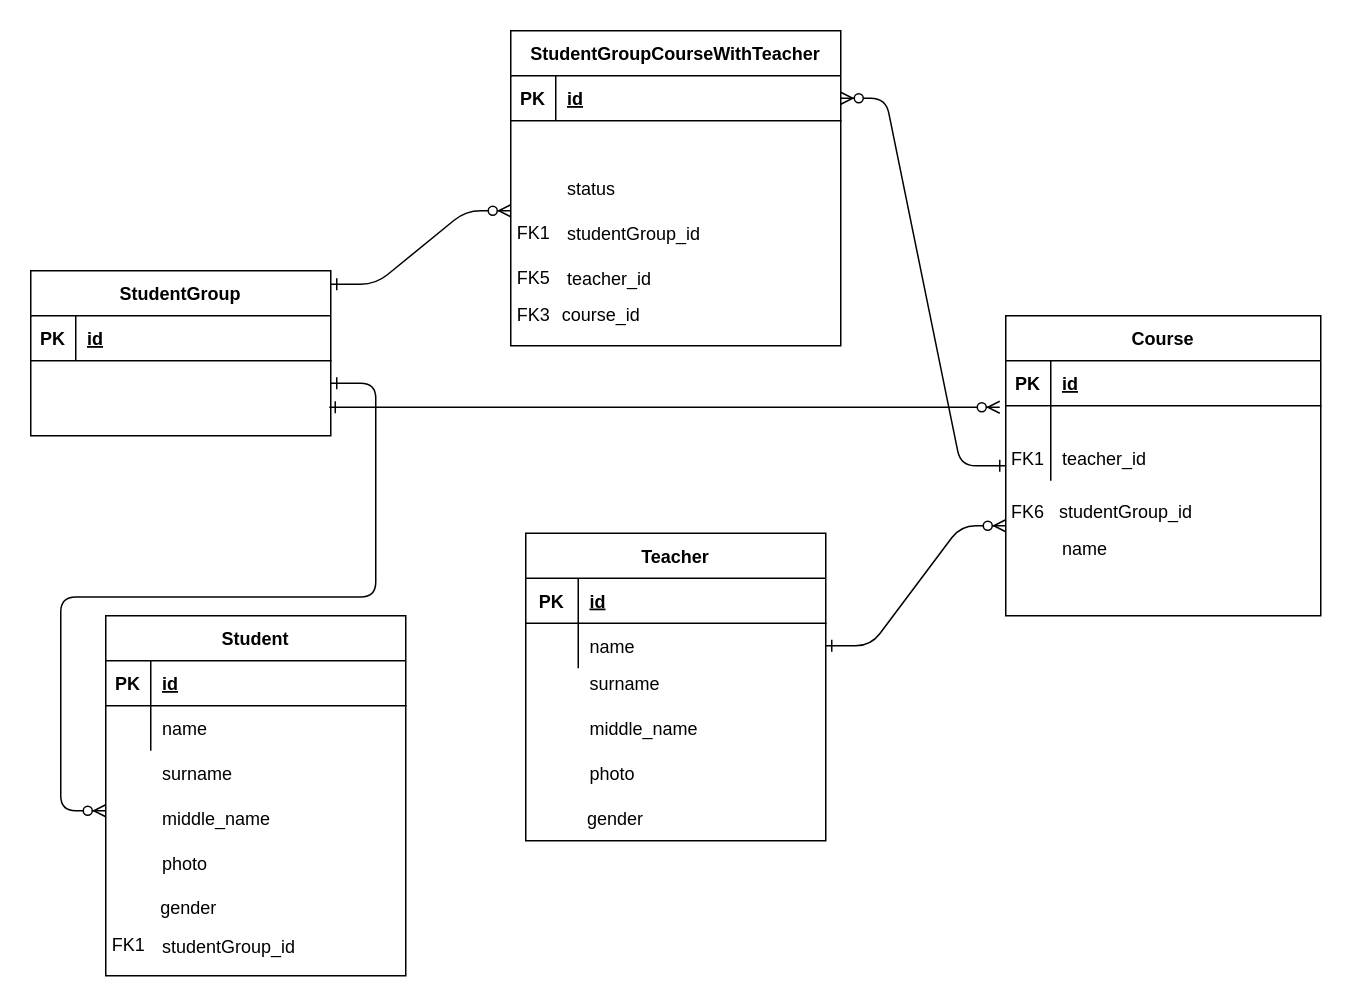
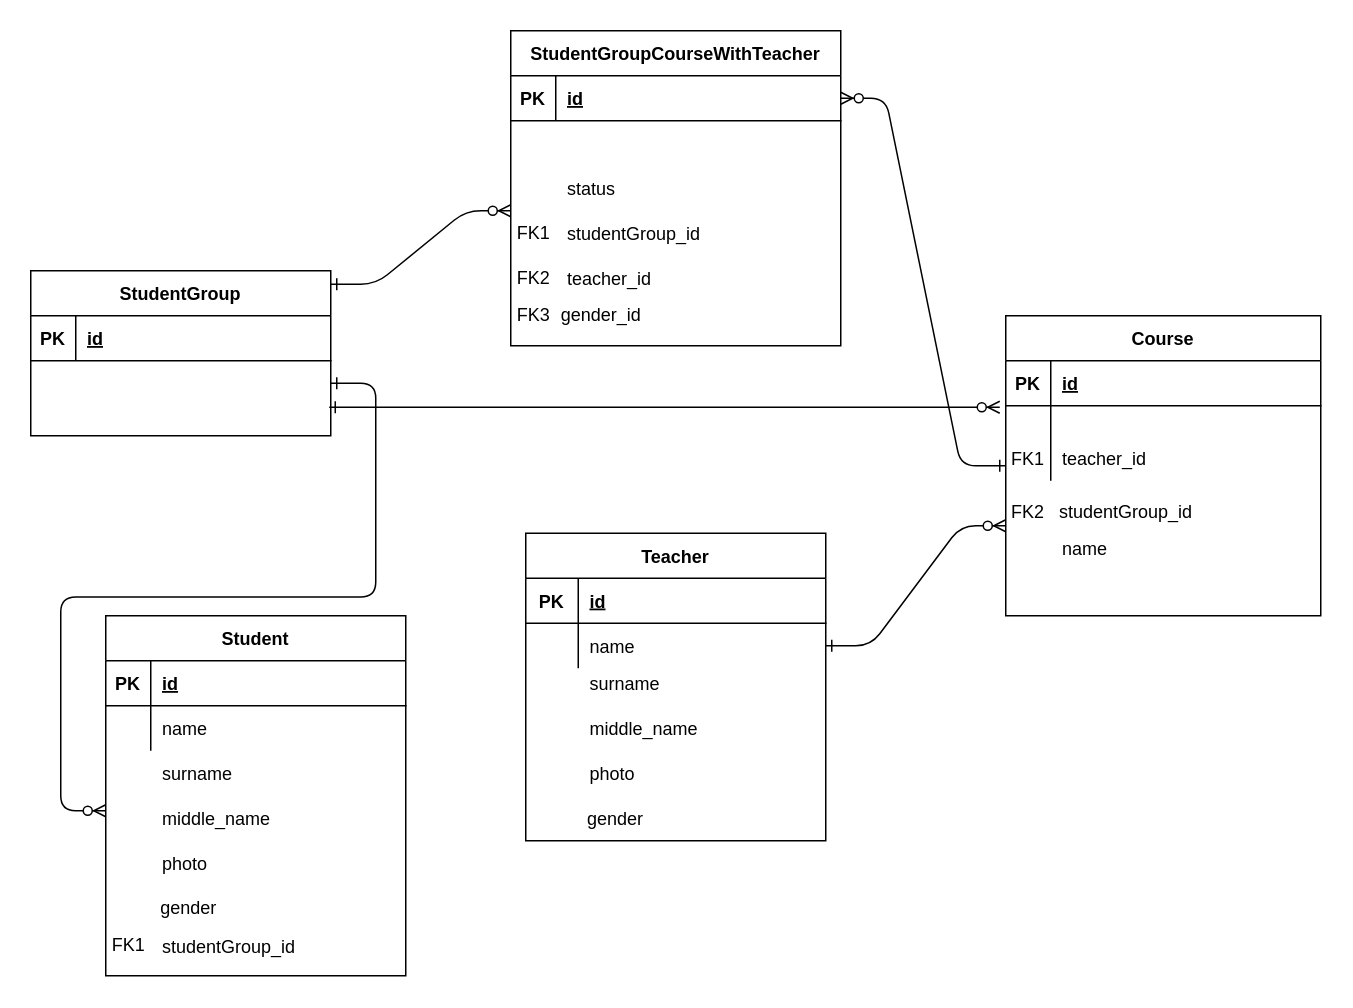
node "FK5": label "FK5" -> "FK2"
node "course_id": label "course_id" -> "gender_id"
node "FK6 studentGroup_id": label "FK6 studentGroup_id" -> "FK2 studentGroup_id"
